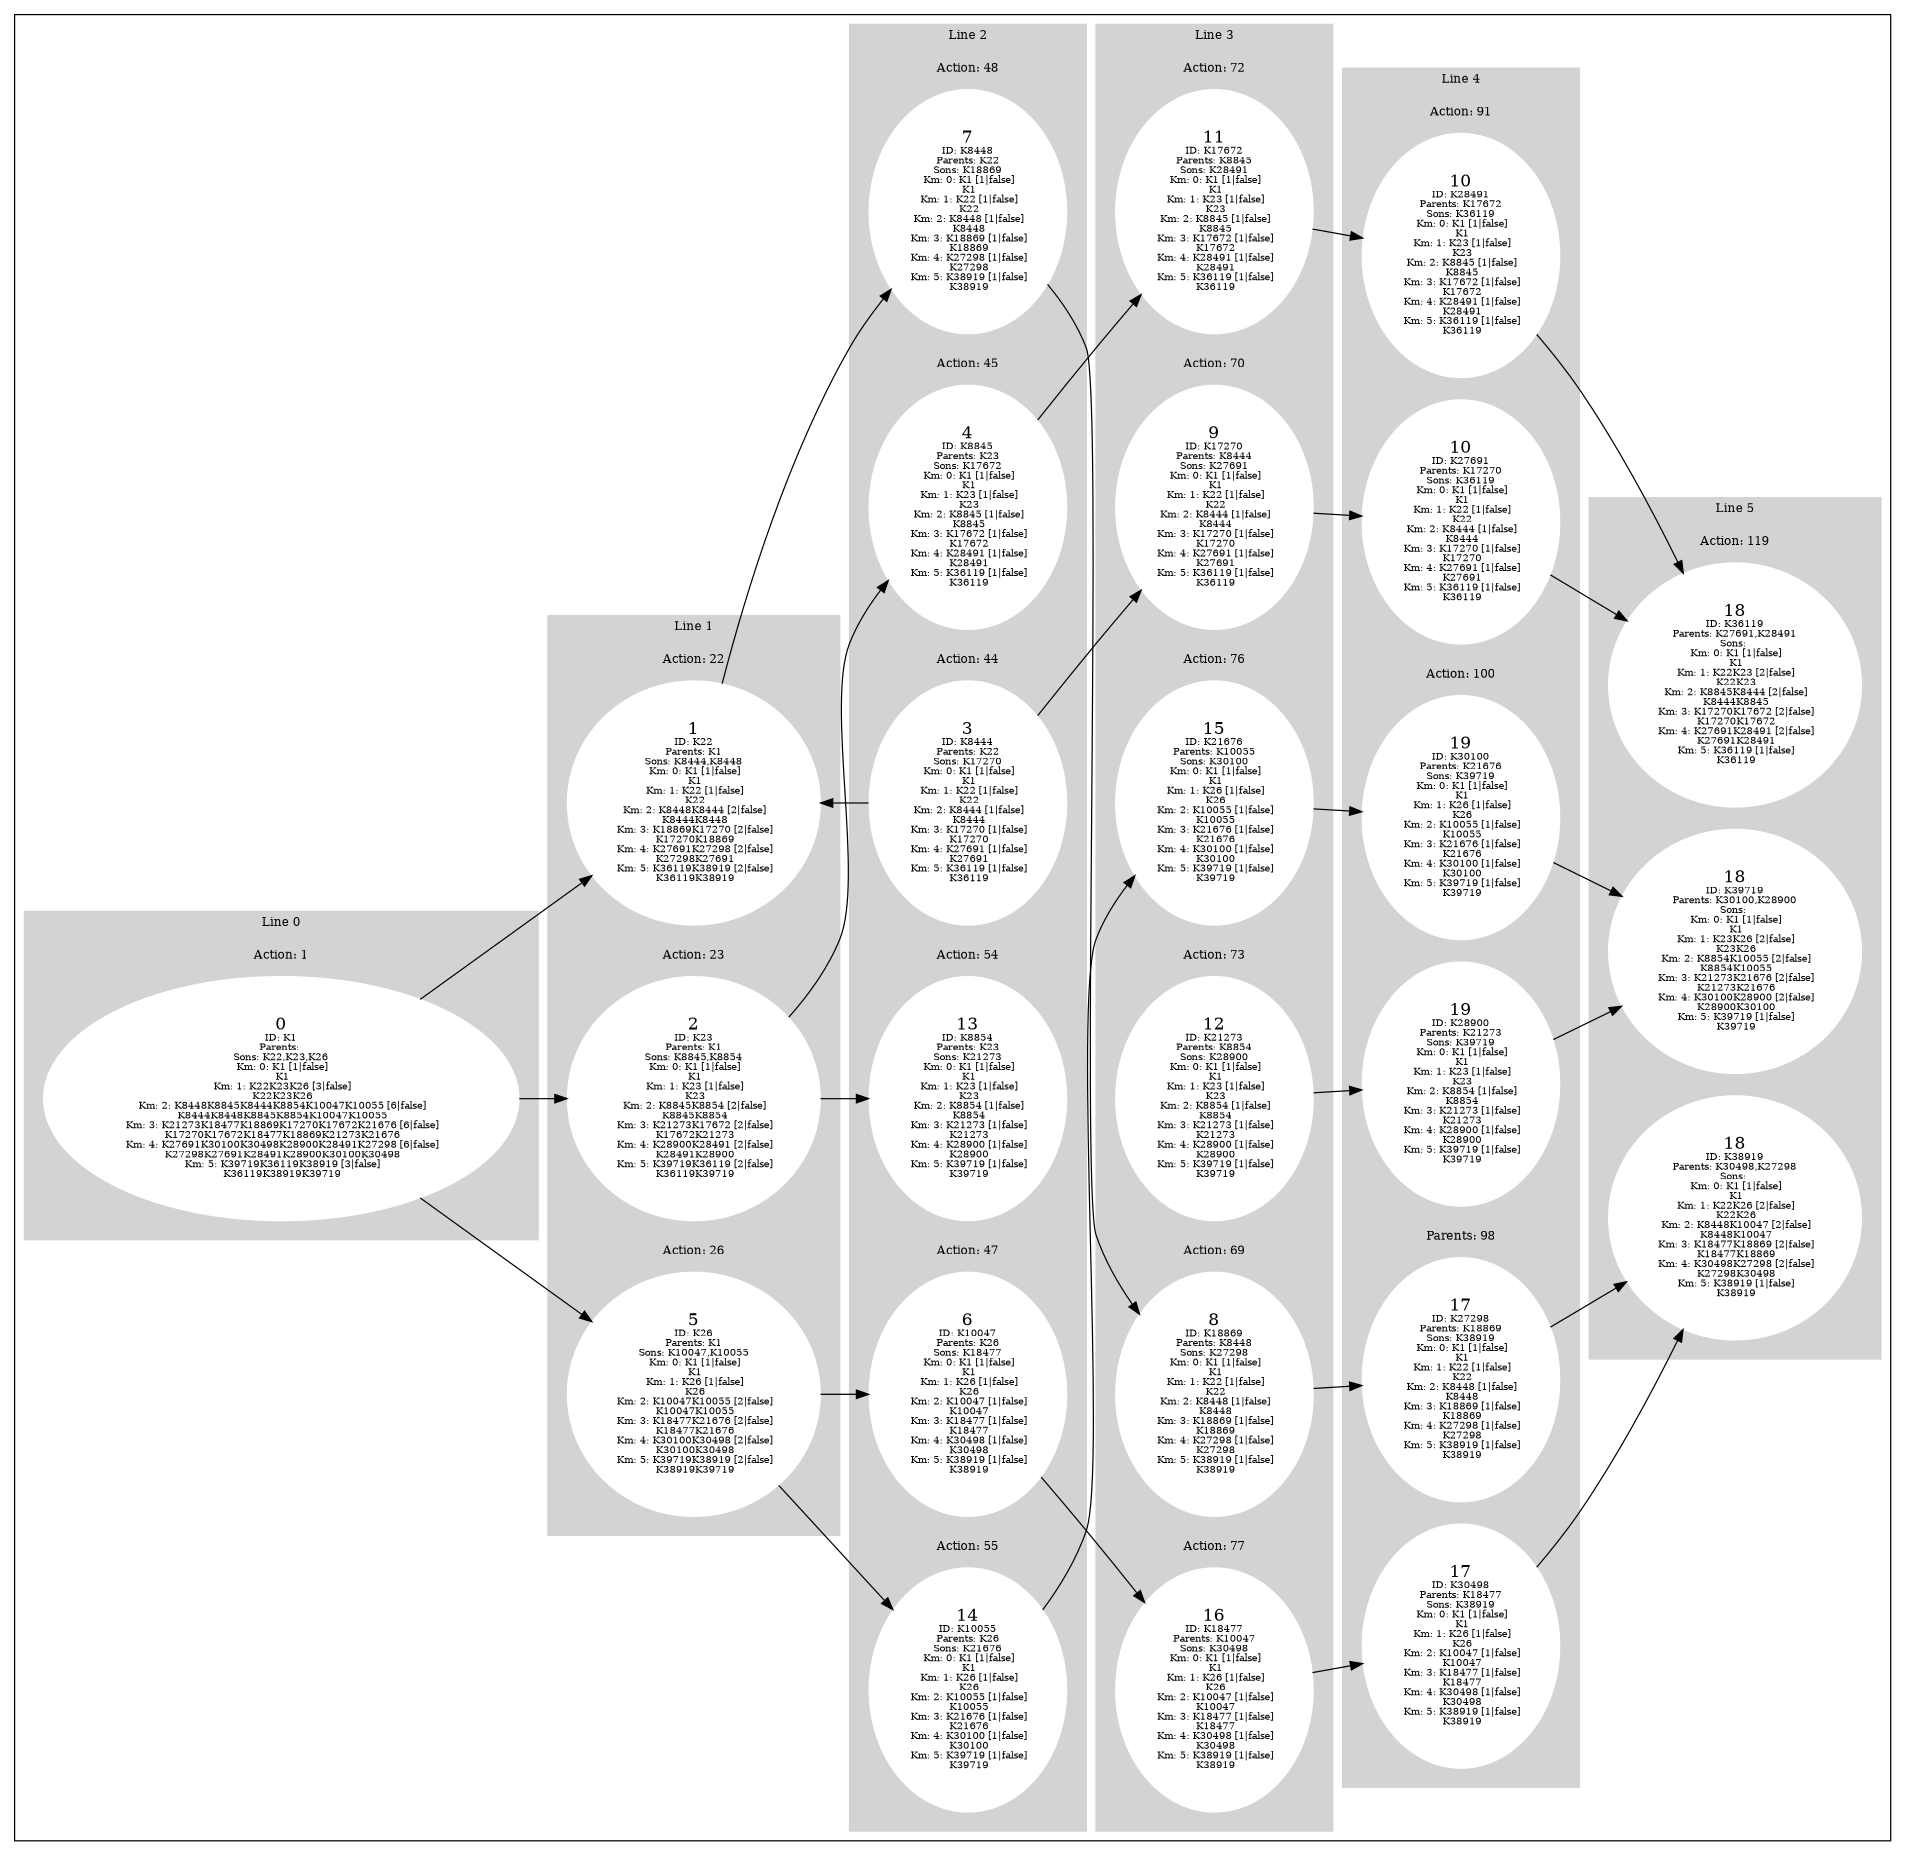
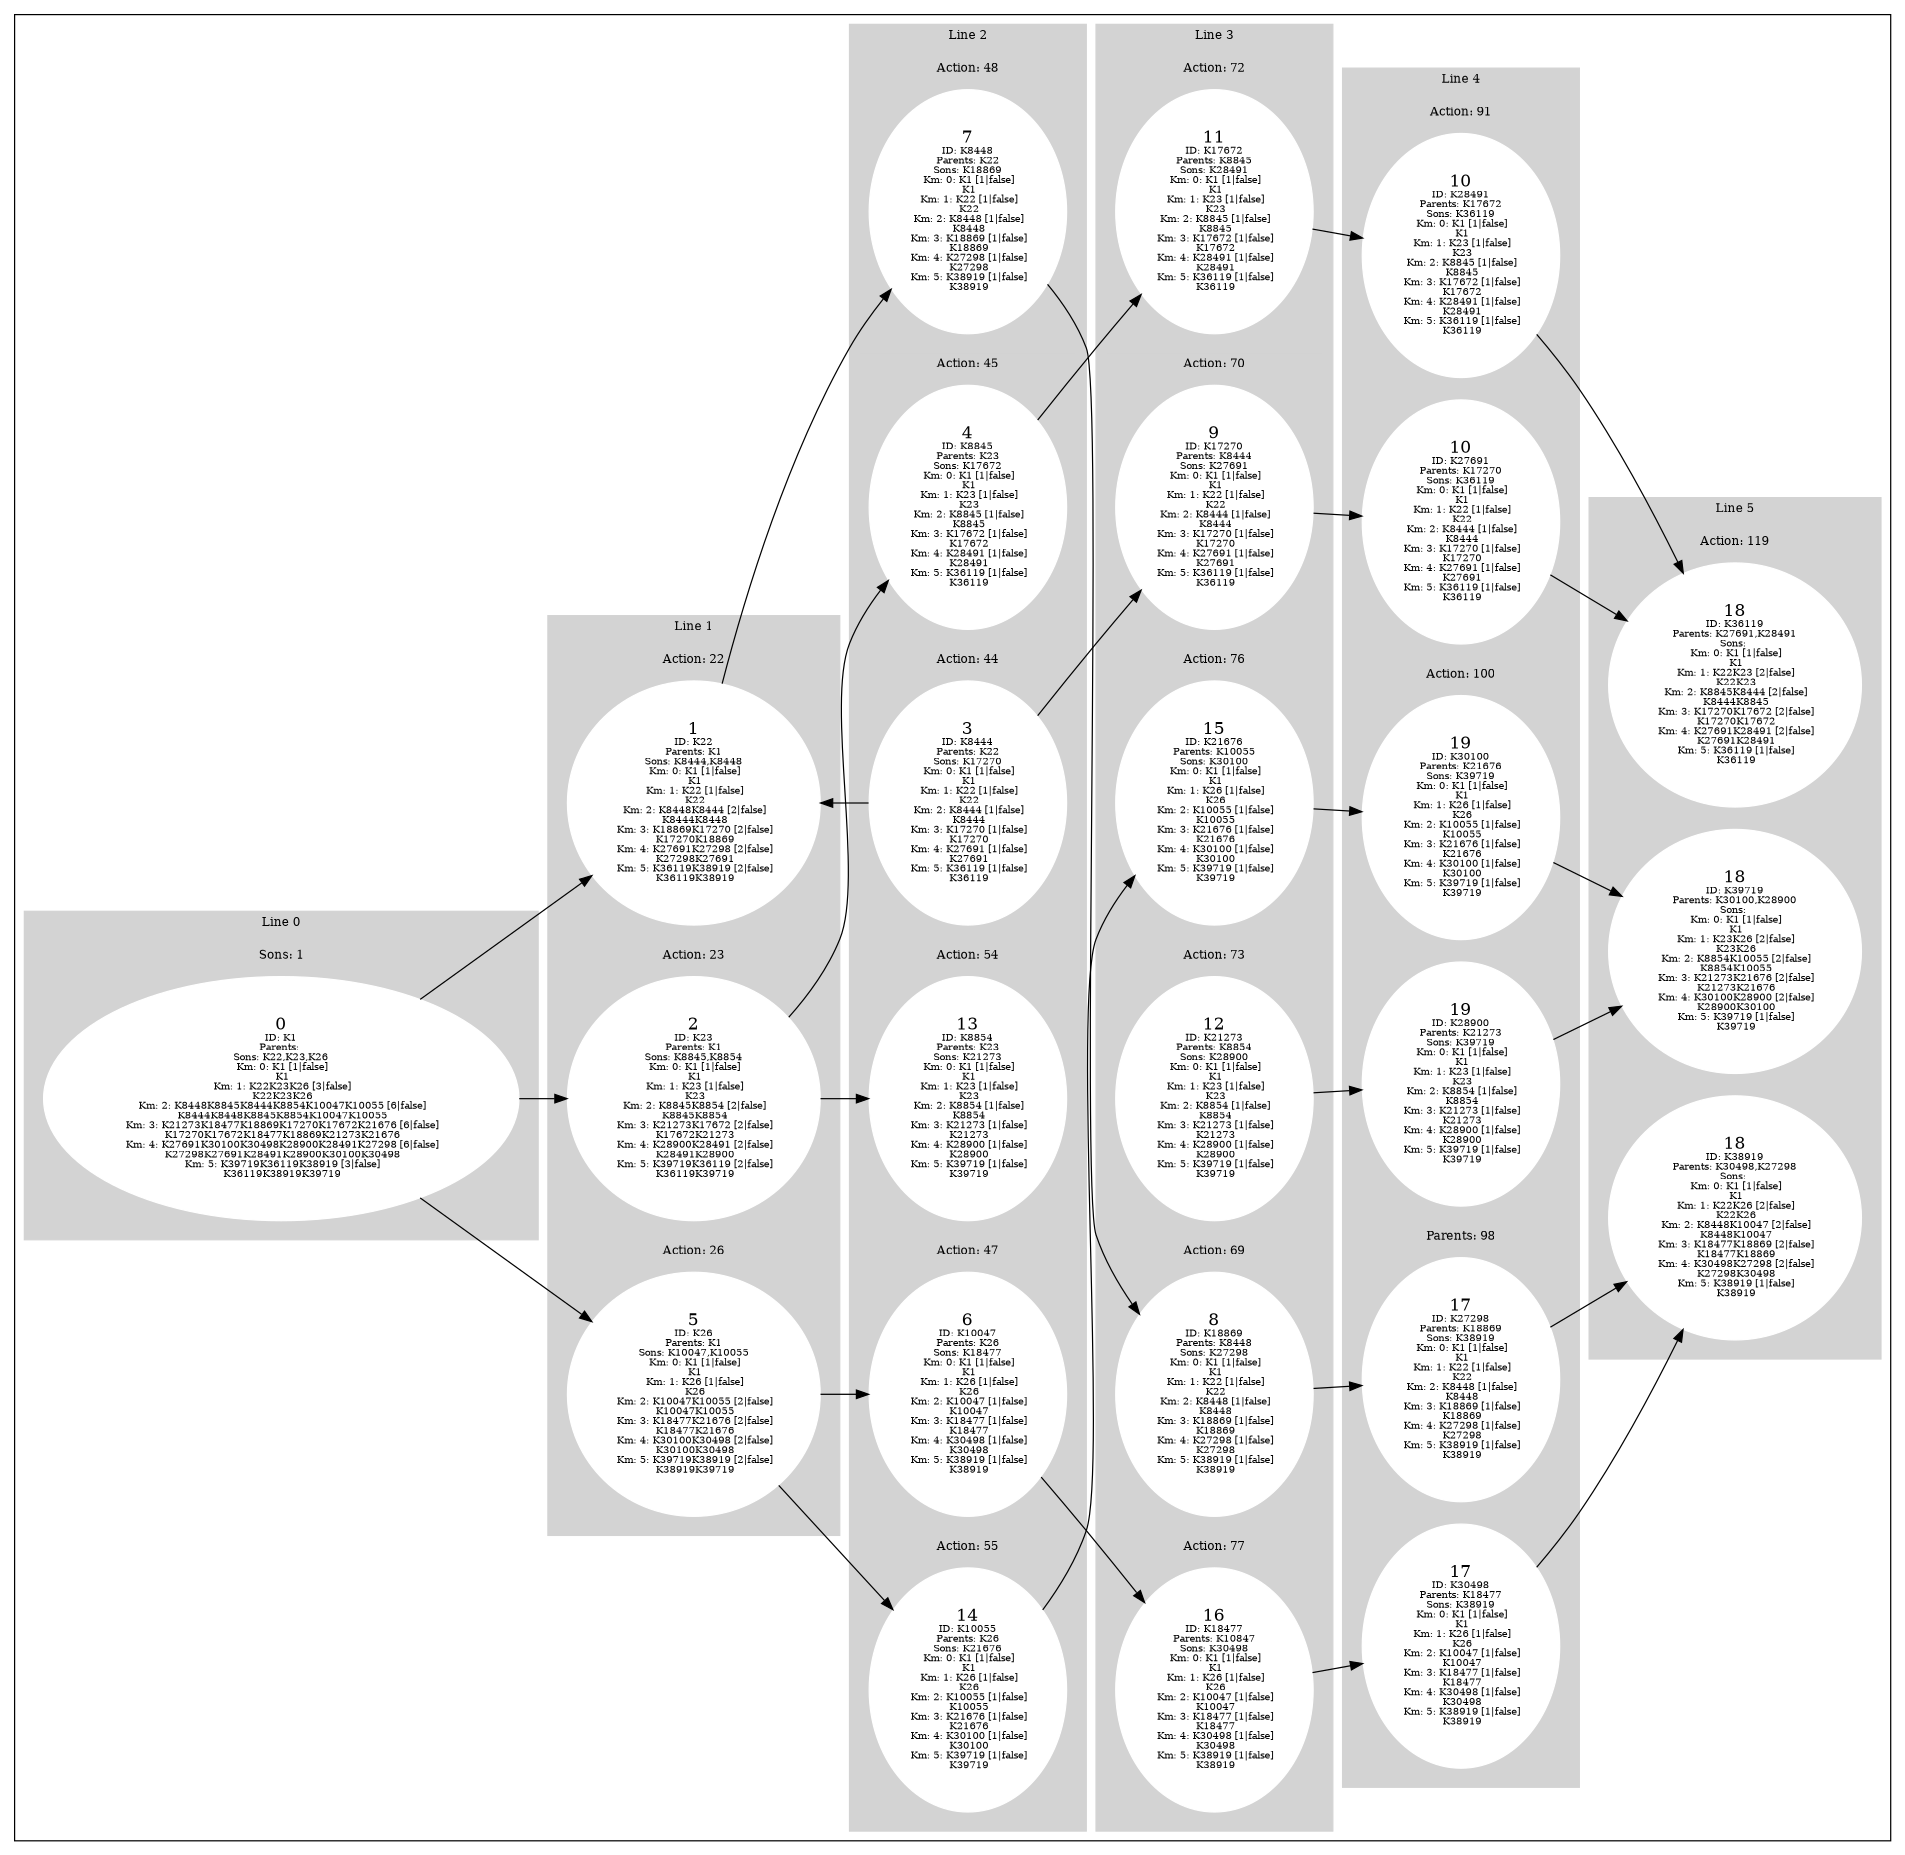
cluster "Action: 1": label "Action: 1" -> "Sons: 1"
node "16": text "Parents: K10047" -> "Parents: K10847"
